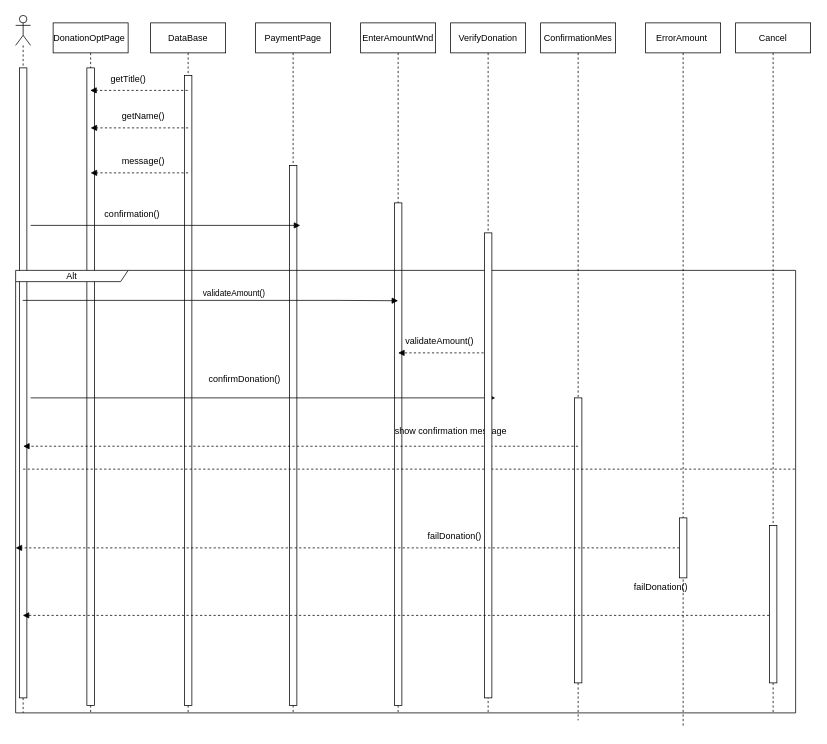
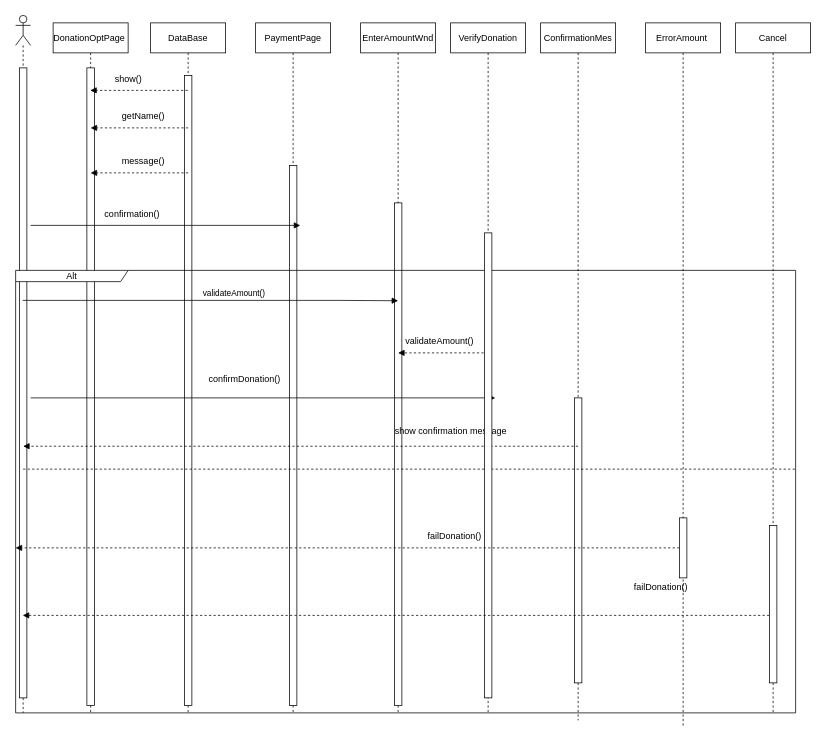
node "getTitle()": label "getTitle()" -> "show()"
